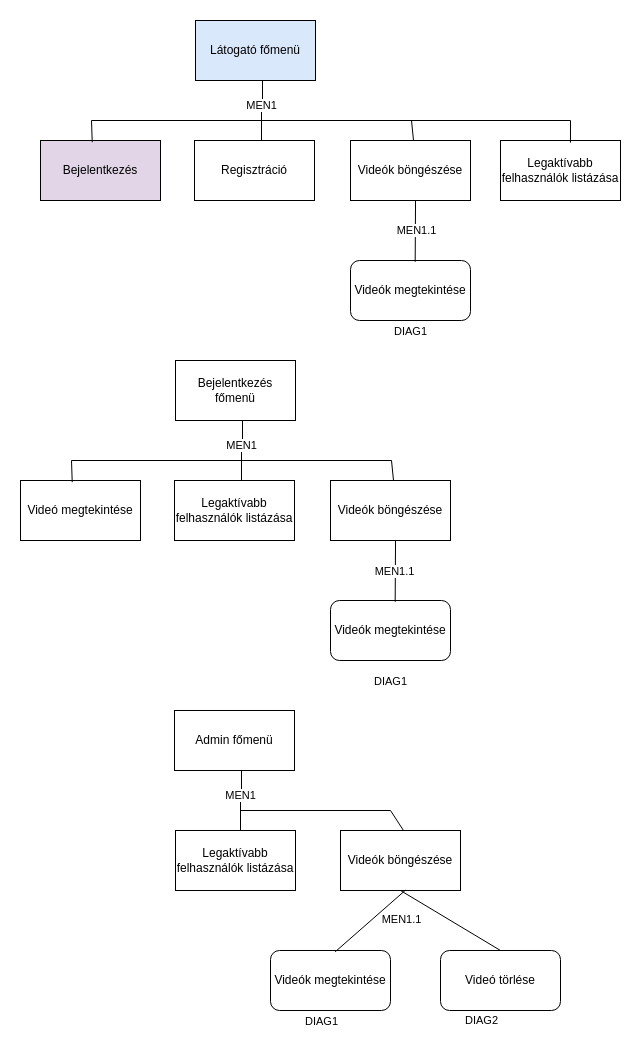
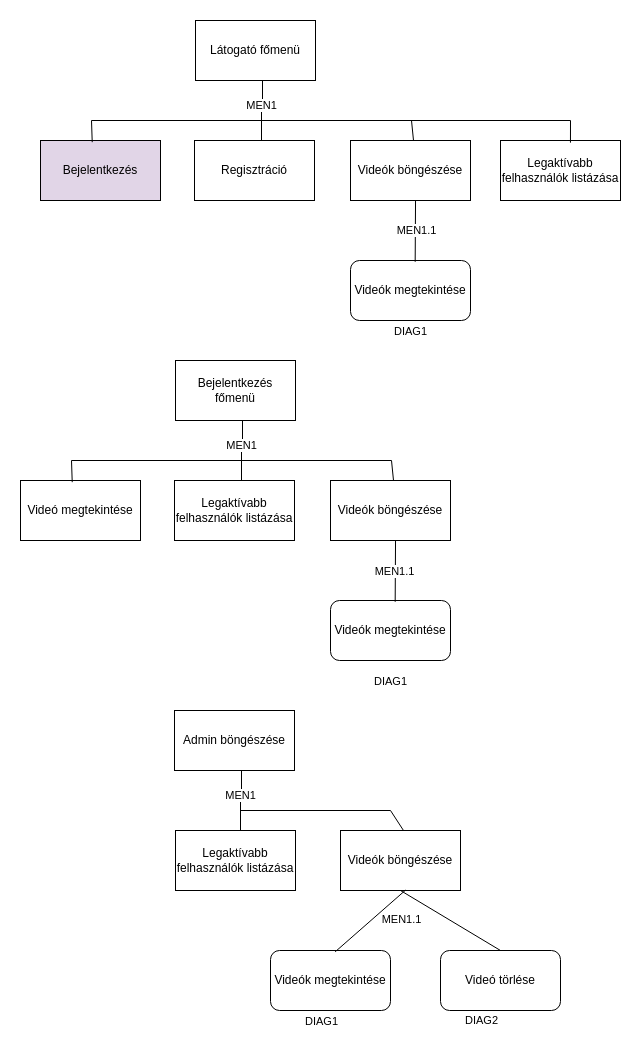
node "Látogató főmenü": fillcolor #dae8fc -> #ffffff
node "Admin főmenü": label "Admin főmenü" -> "Admin böngészése"
